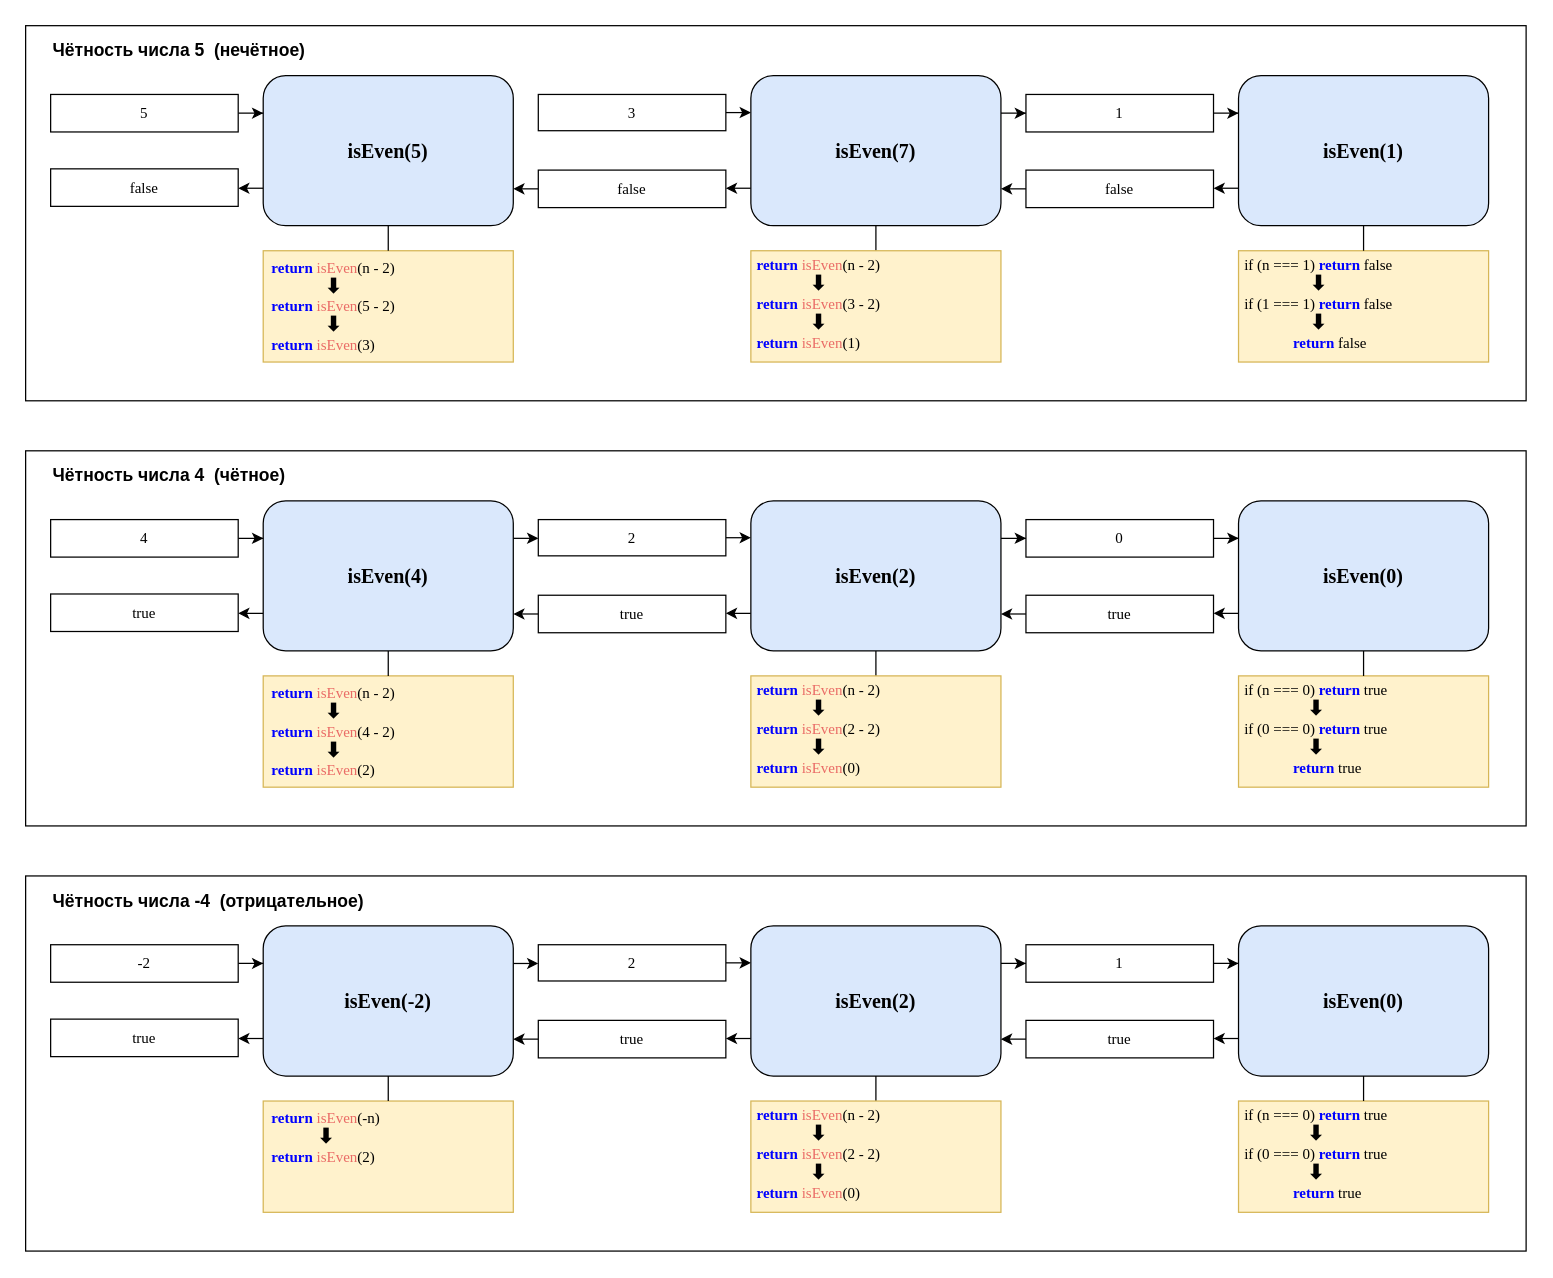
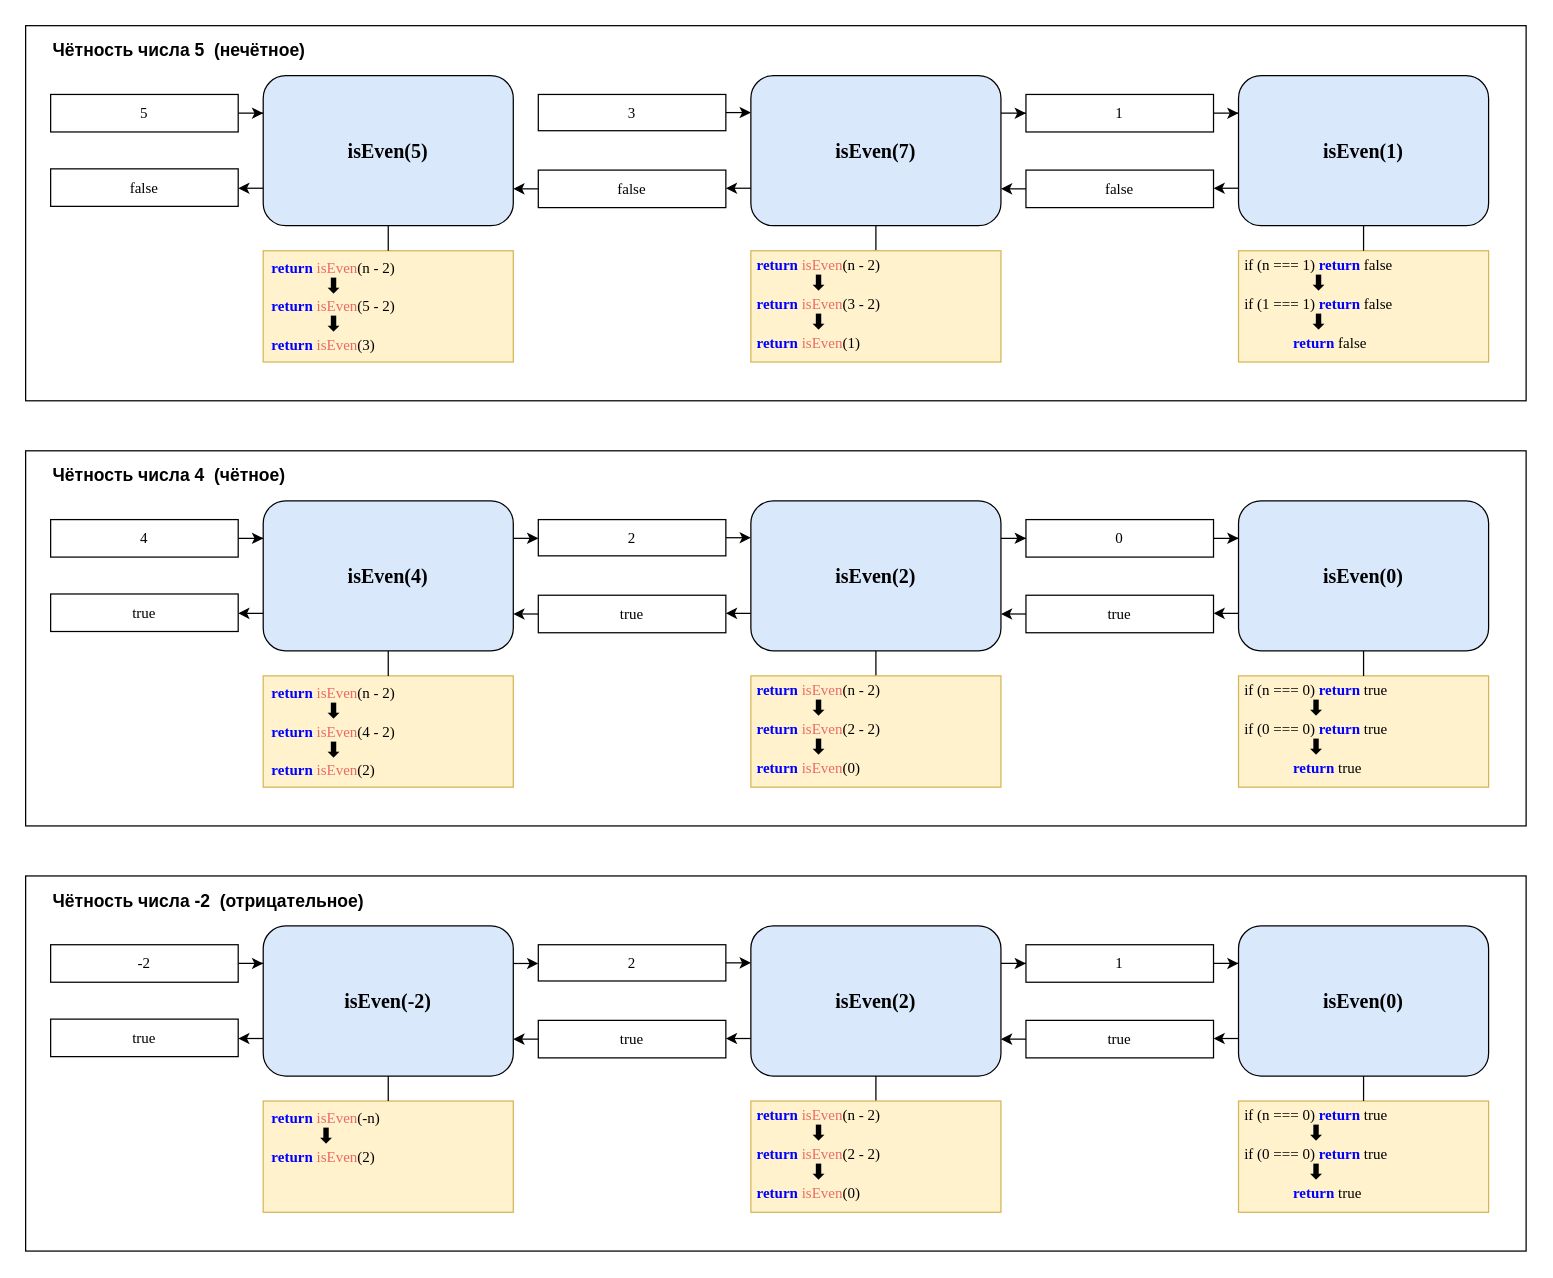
node "Чётность числа -4 (отрицательное)": label "Чётность числа -4 (отрицательное)" -> "Чётность числа -2 (отрицательное)"
